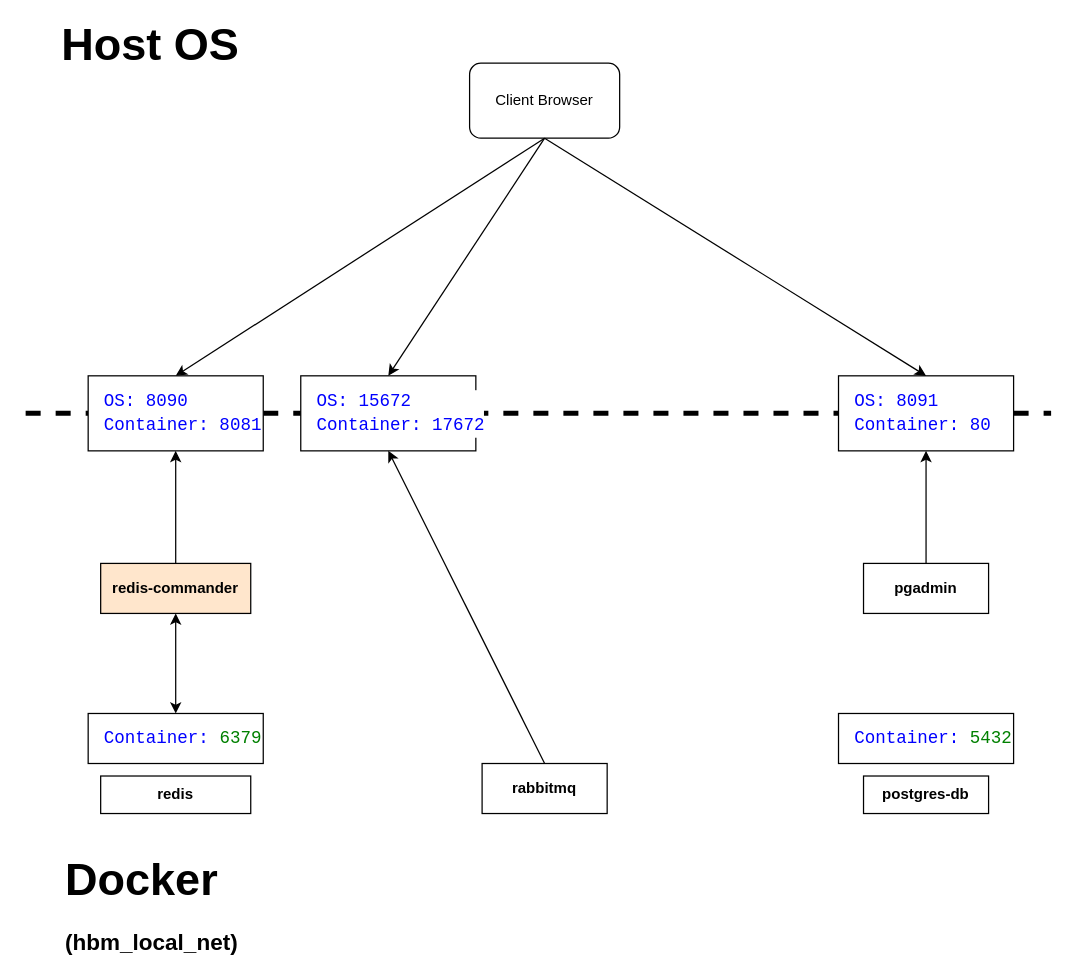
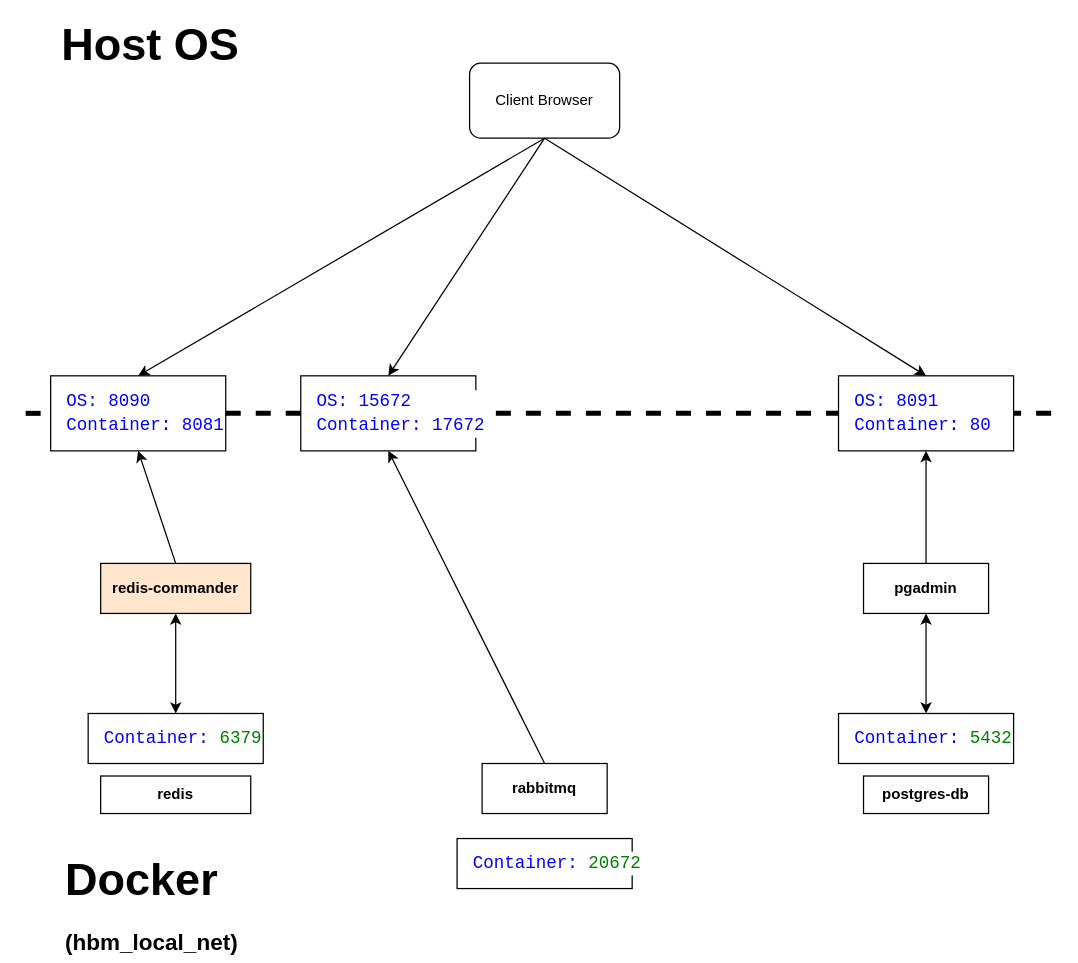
node "OS: 8090 Container: 8081": moved (176, 413) -> (138, 413)
edge "pgadmin" -- "Container: 5432": added
node "Container: 20672": added
